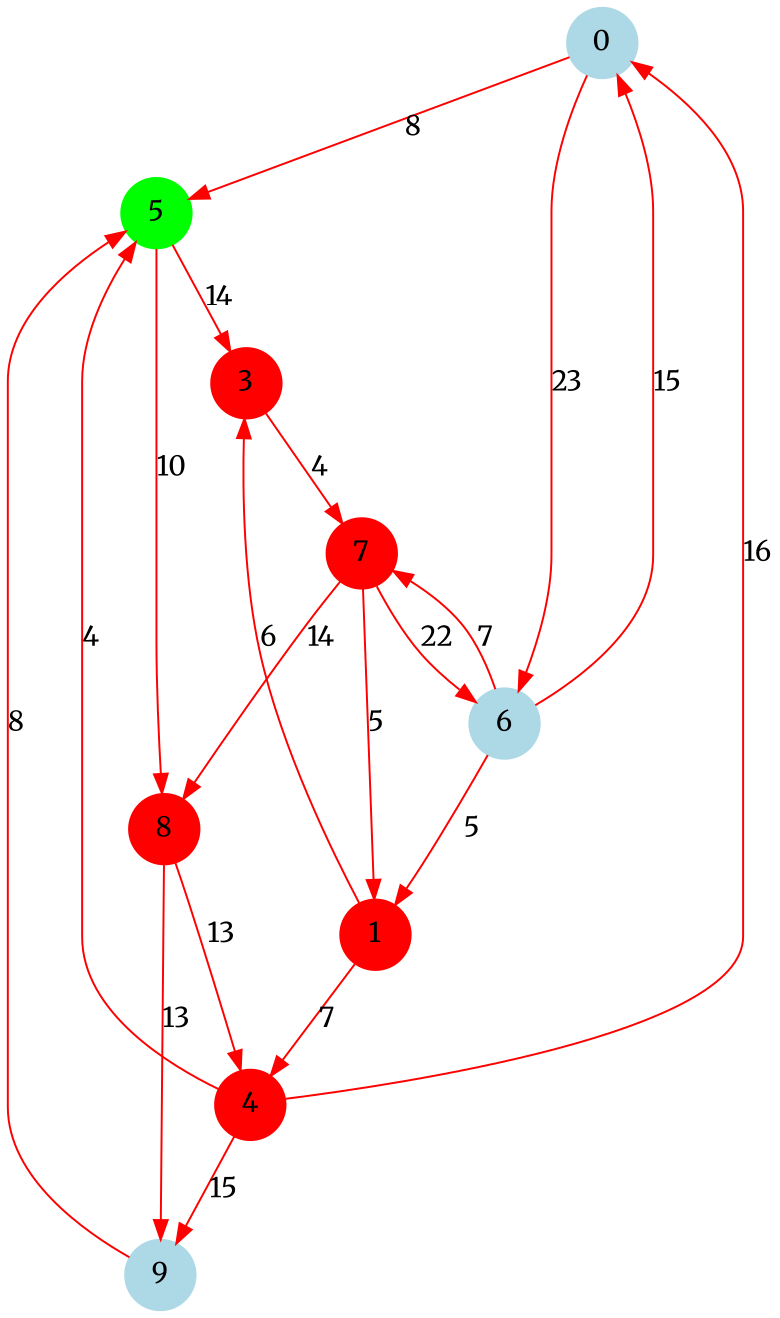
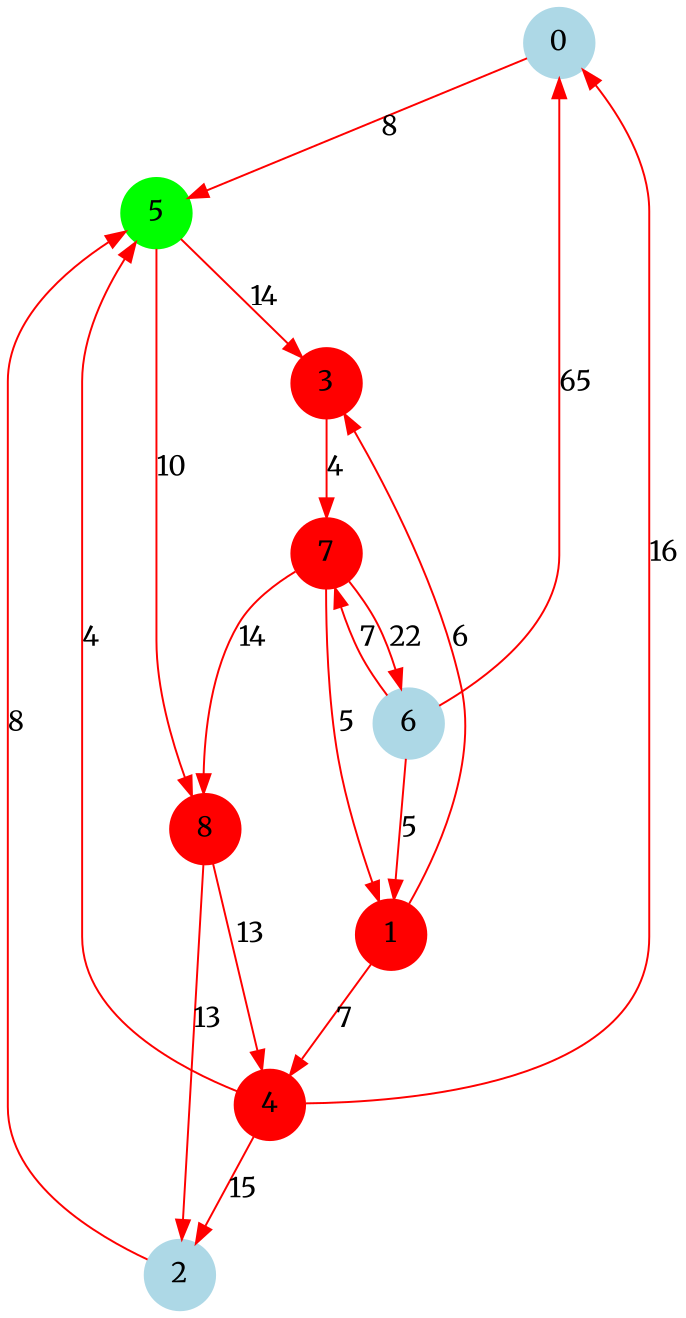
edge "0" -> "6": removed, label "23"
edge "6" -> "0": label "15" -> "65"
node "9": label "9" -> "2"
